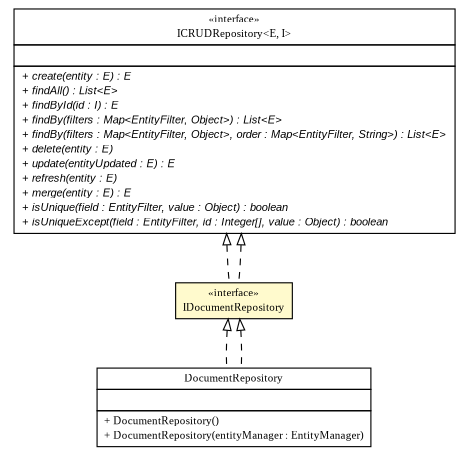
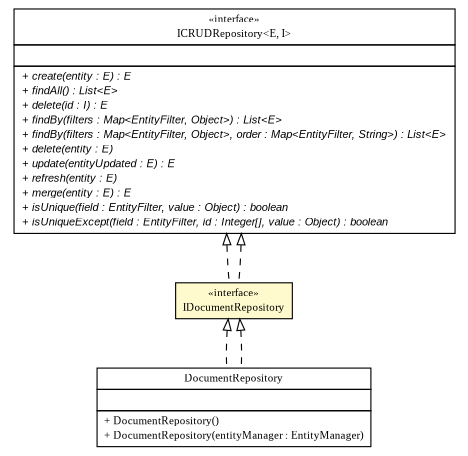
node "ICRUDRepository<E, I>": text "+ findById(id : I) : E" -> "+ delete(id : I) : E"
